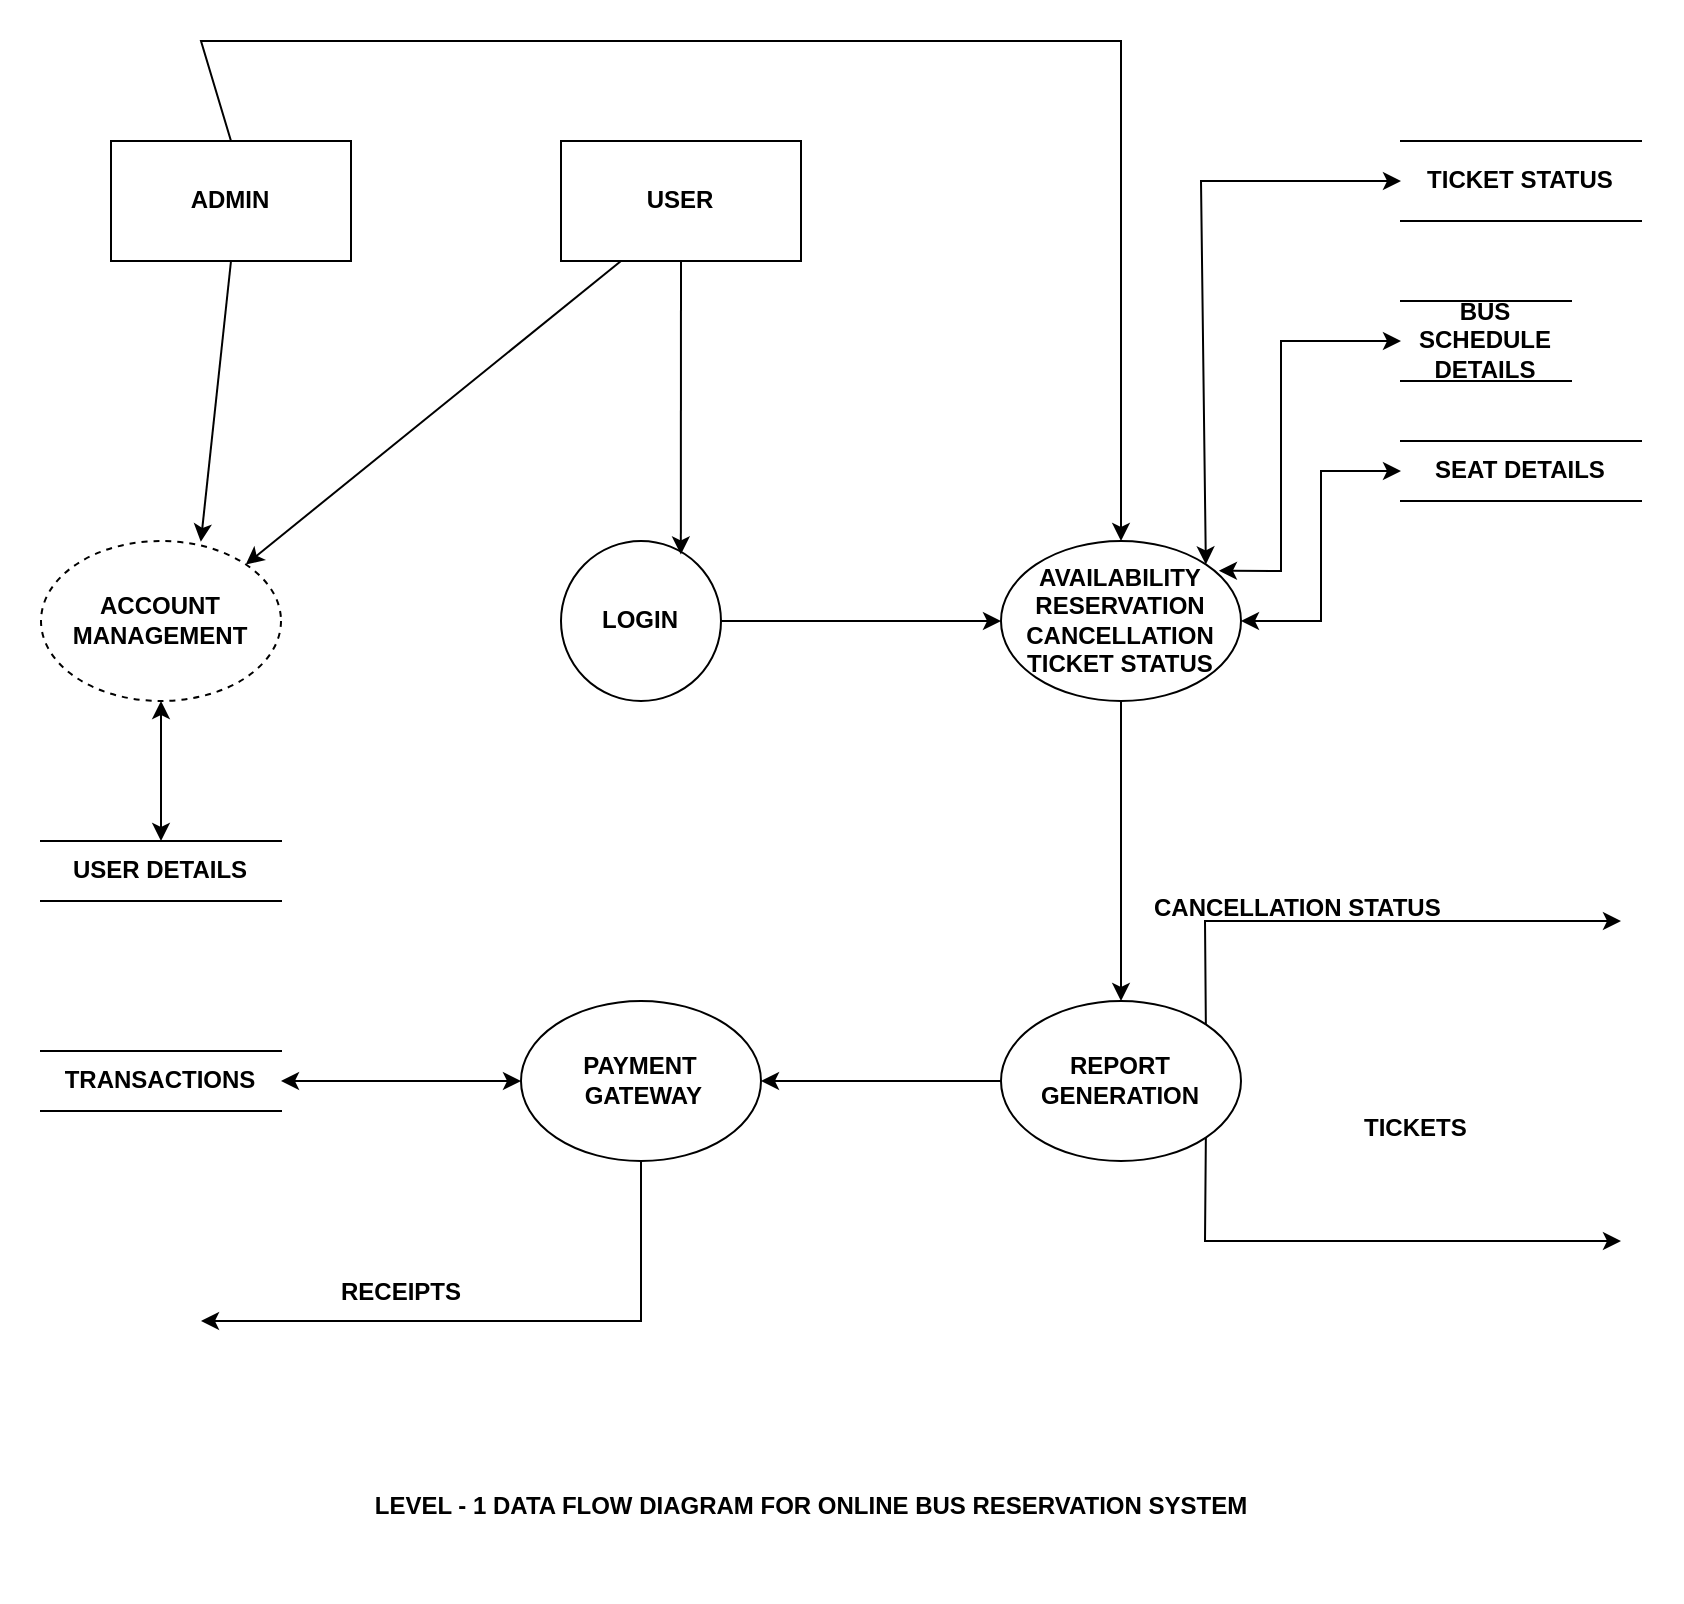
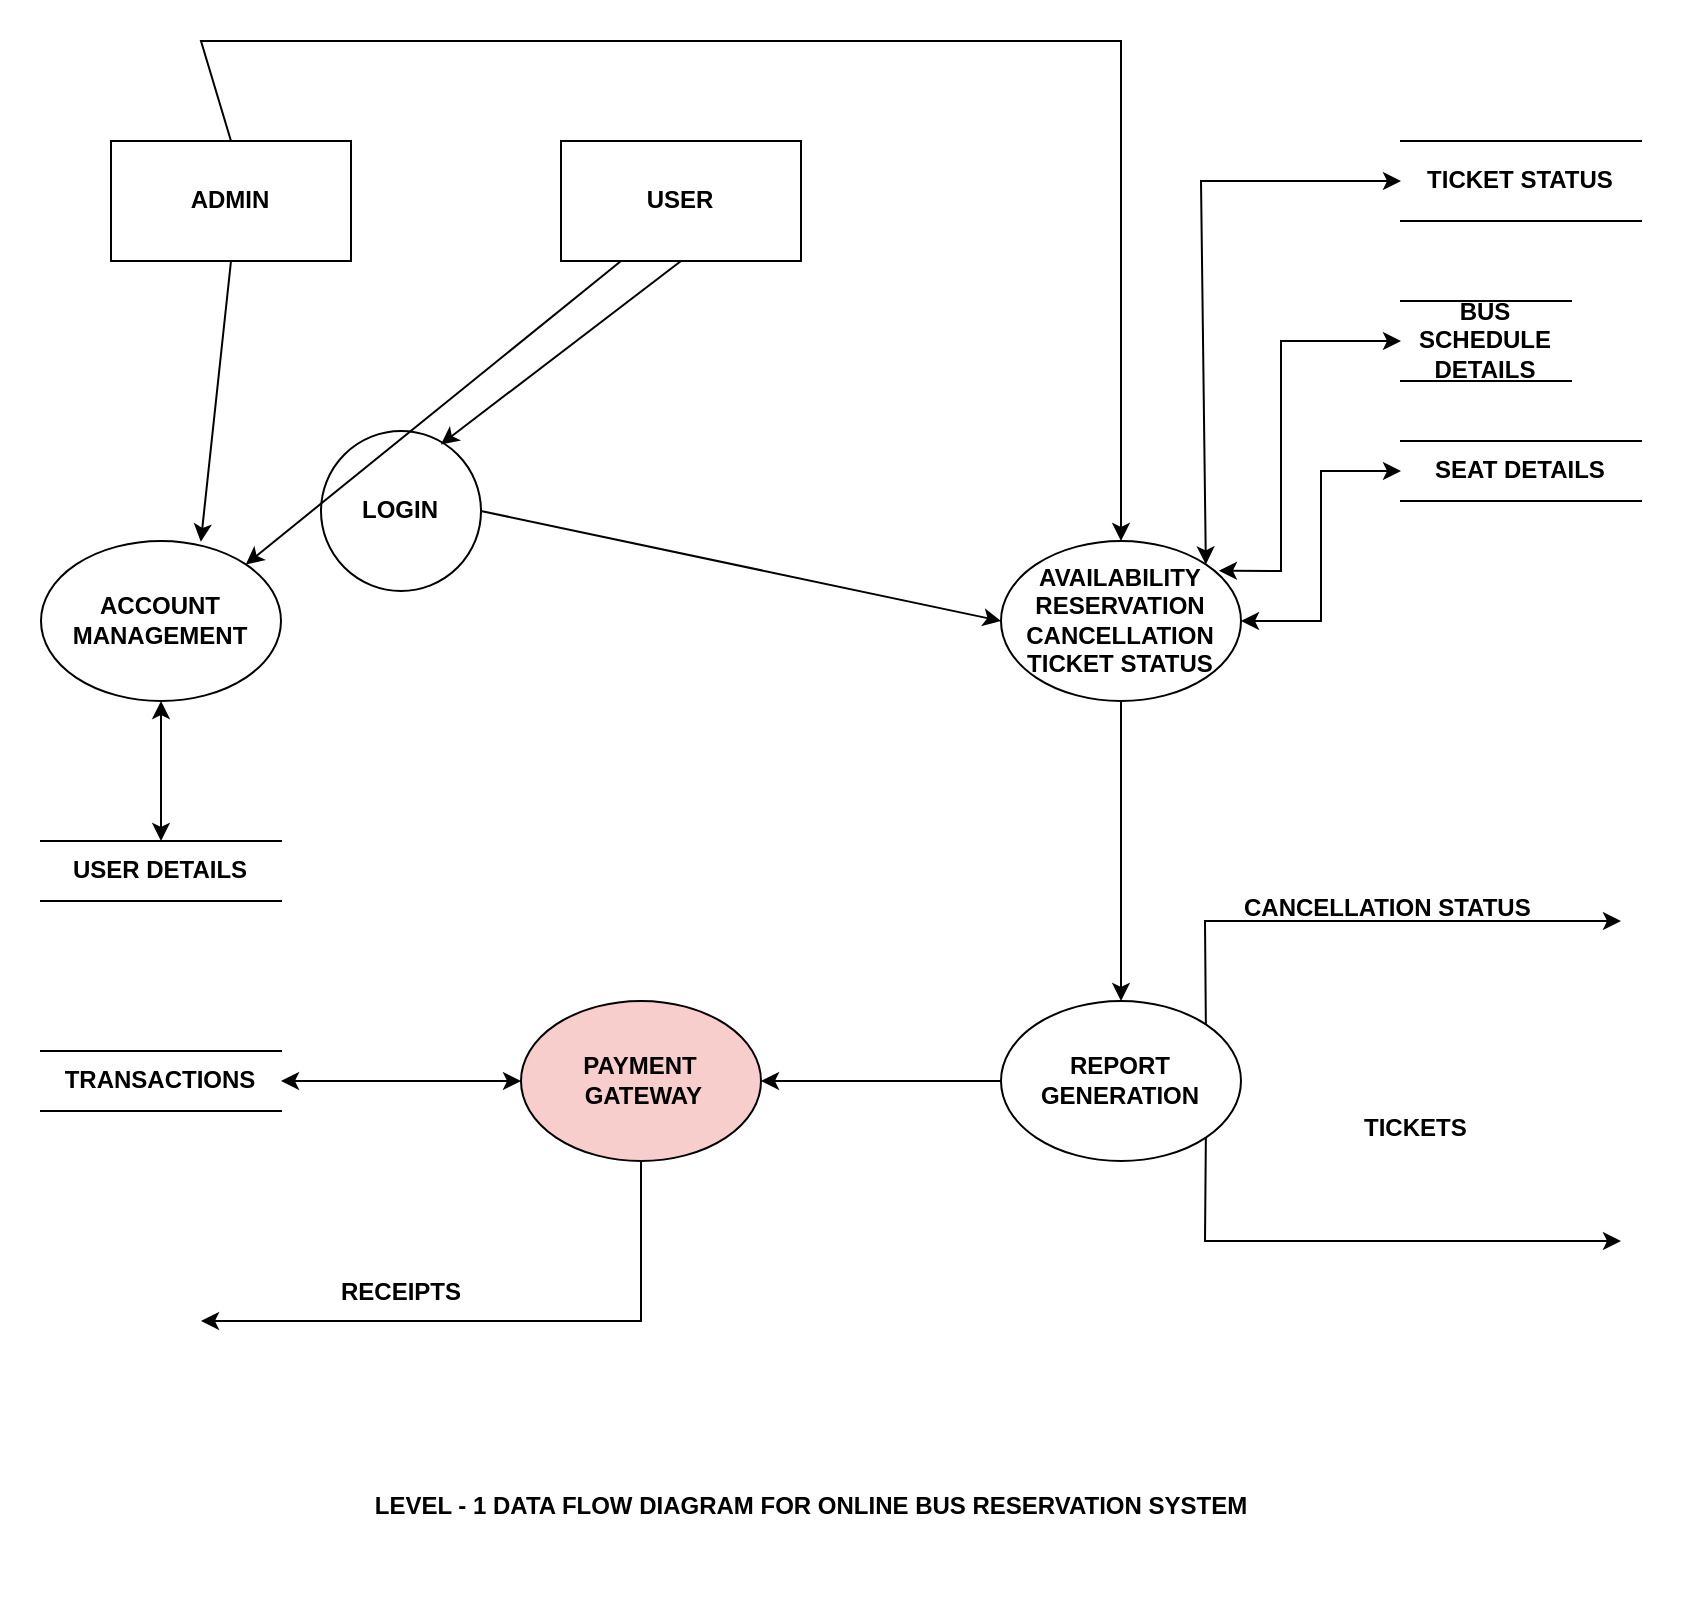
node "ACCOUNT MANAGEMENT": style dashed -> solid
node "LOGIN": moved (641, 621) -> (401, 511)
node "CANCELLATION STATUS": moved (1301, 921) -> (1391, 921)
node "PAYMENT GATEWAY": fillcolor #ffffff -> #f8cecc
